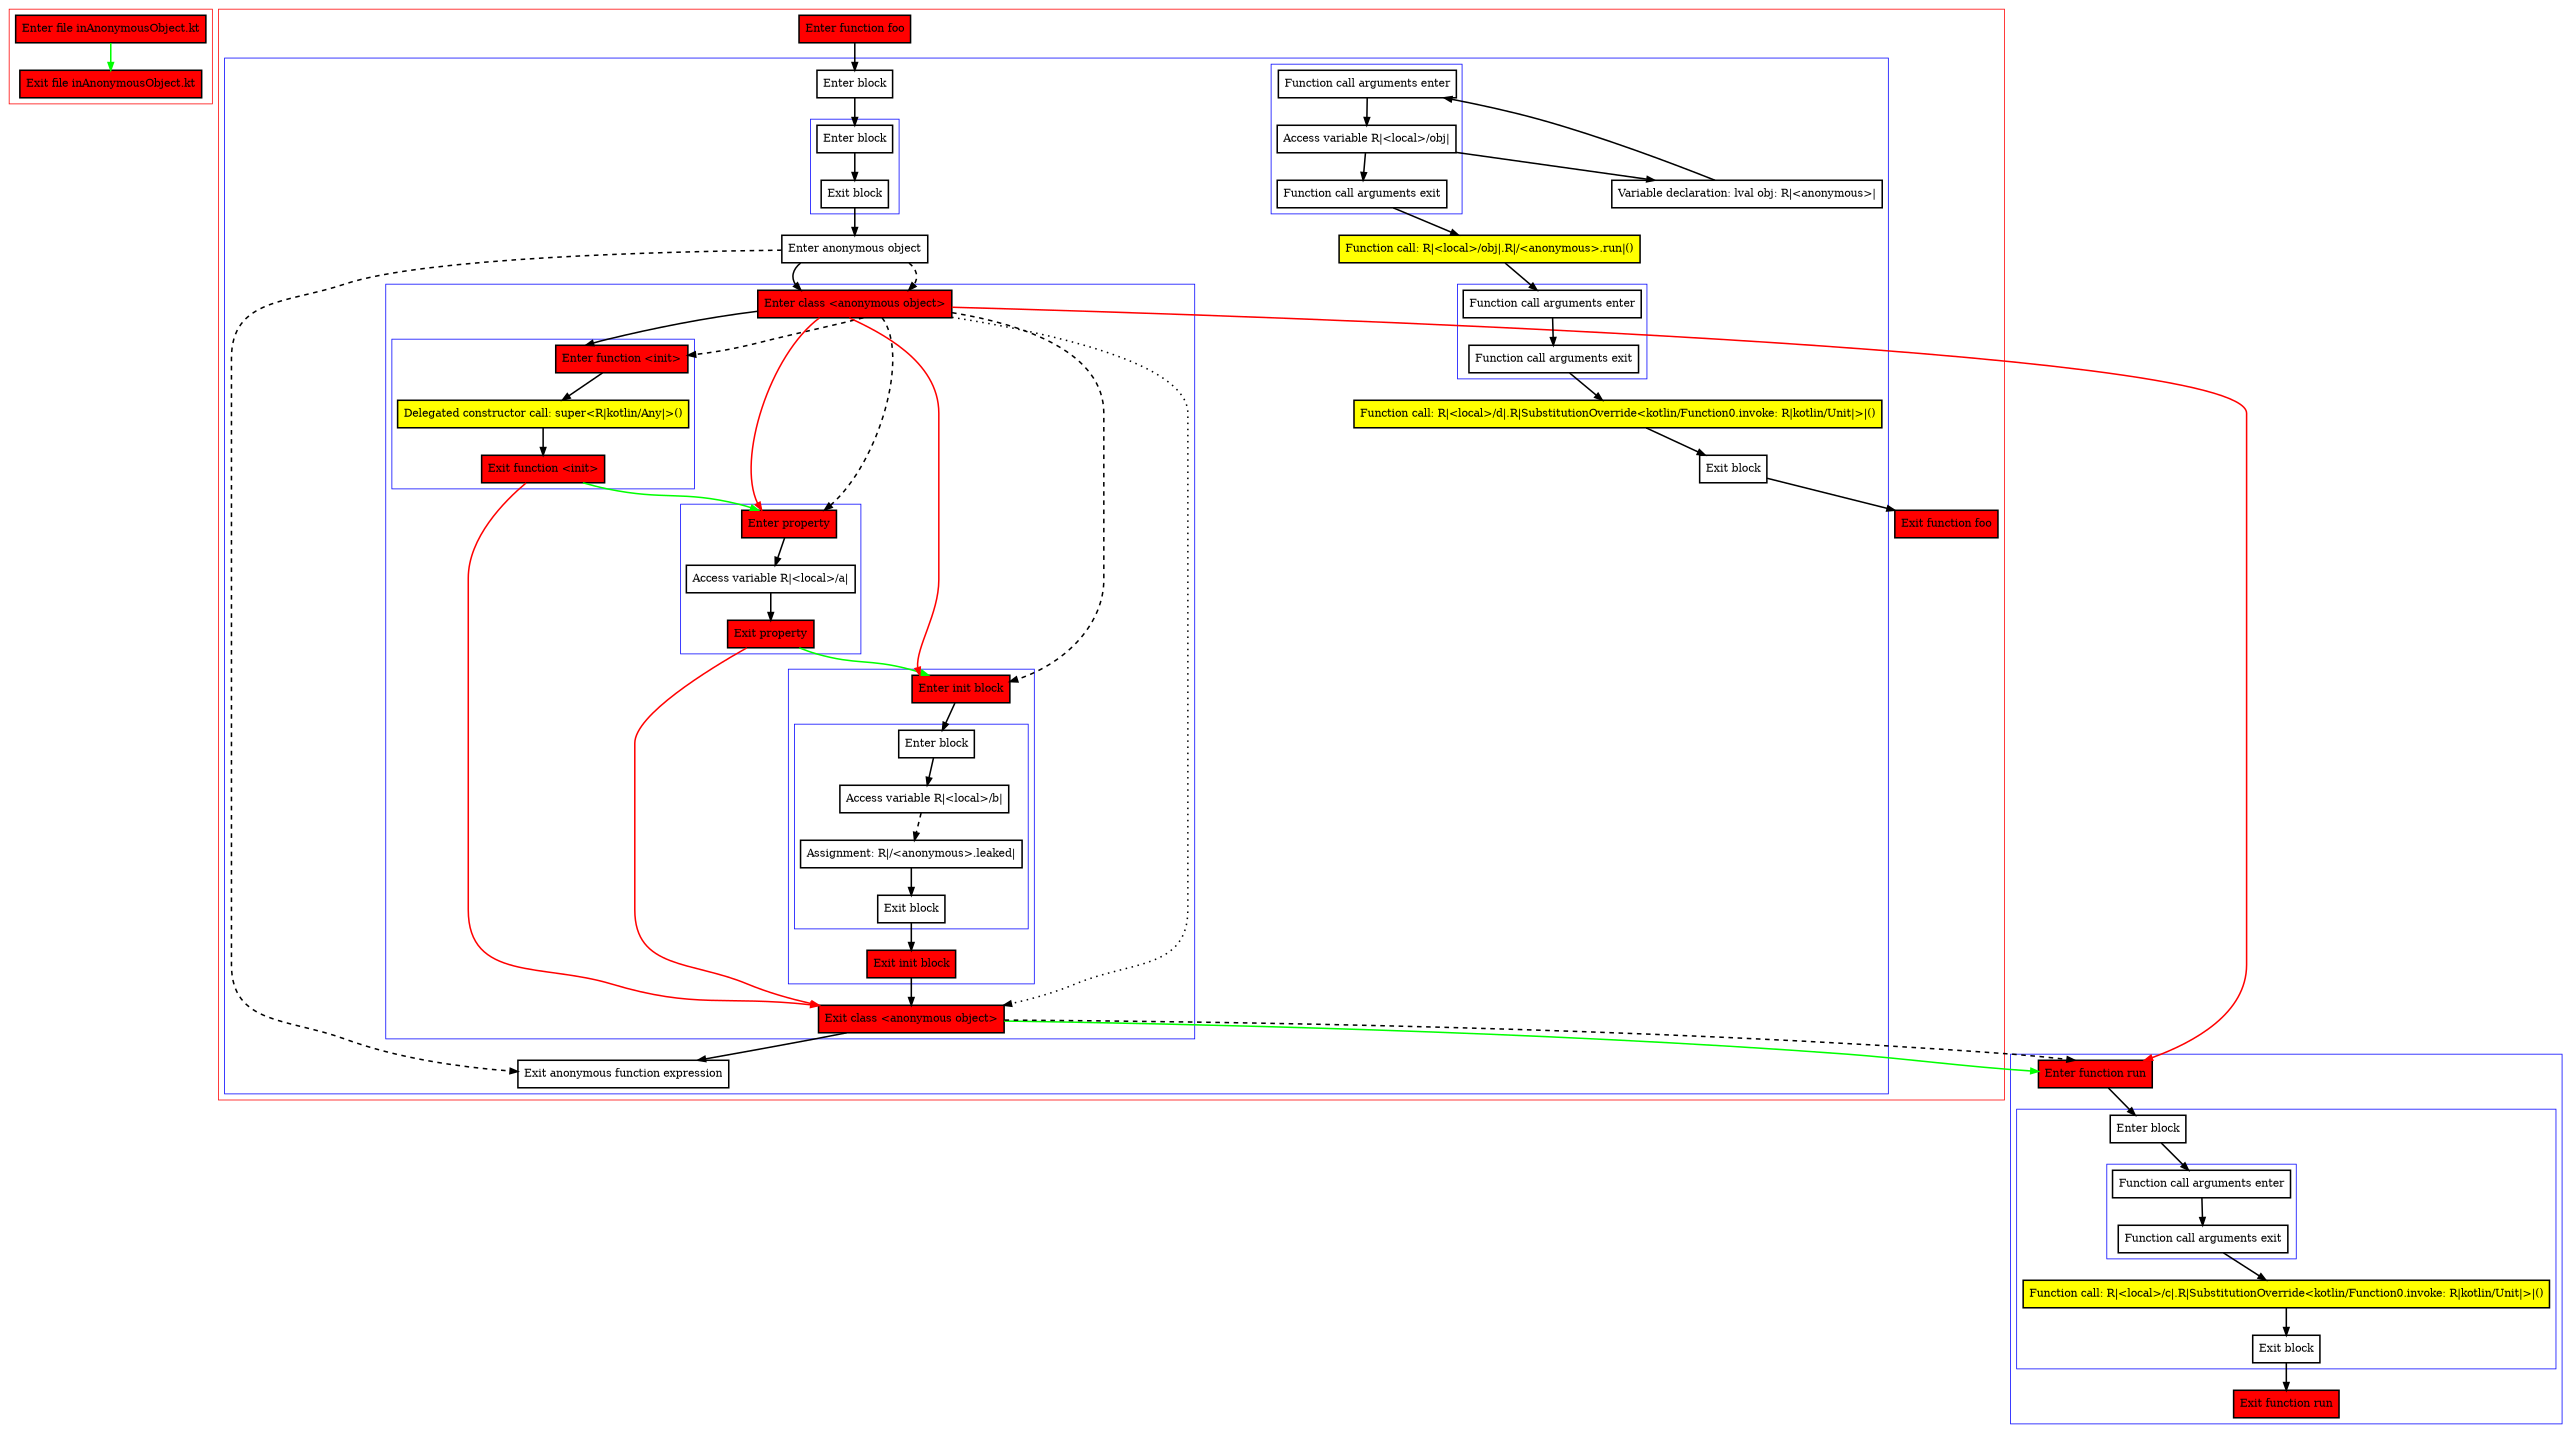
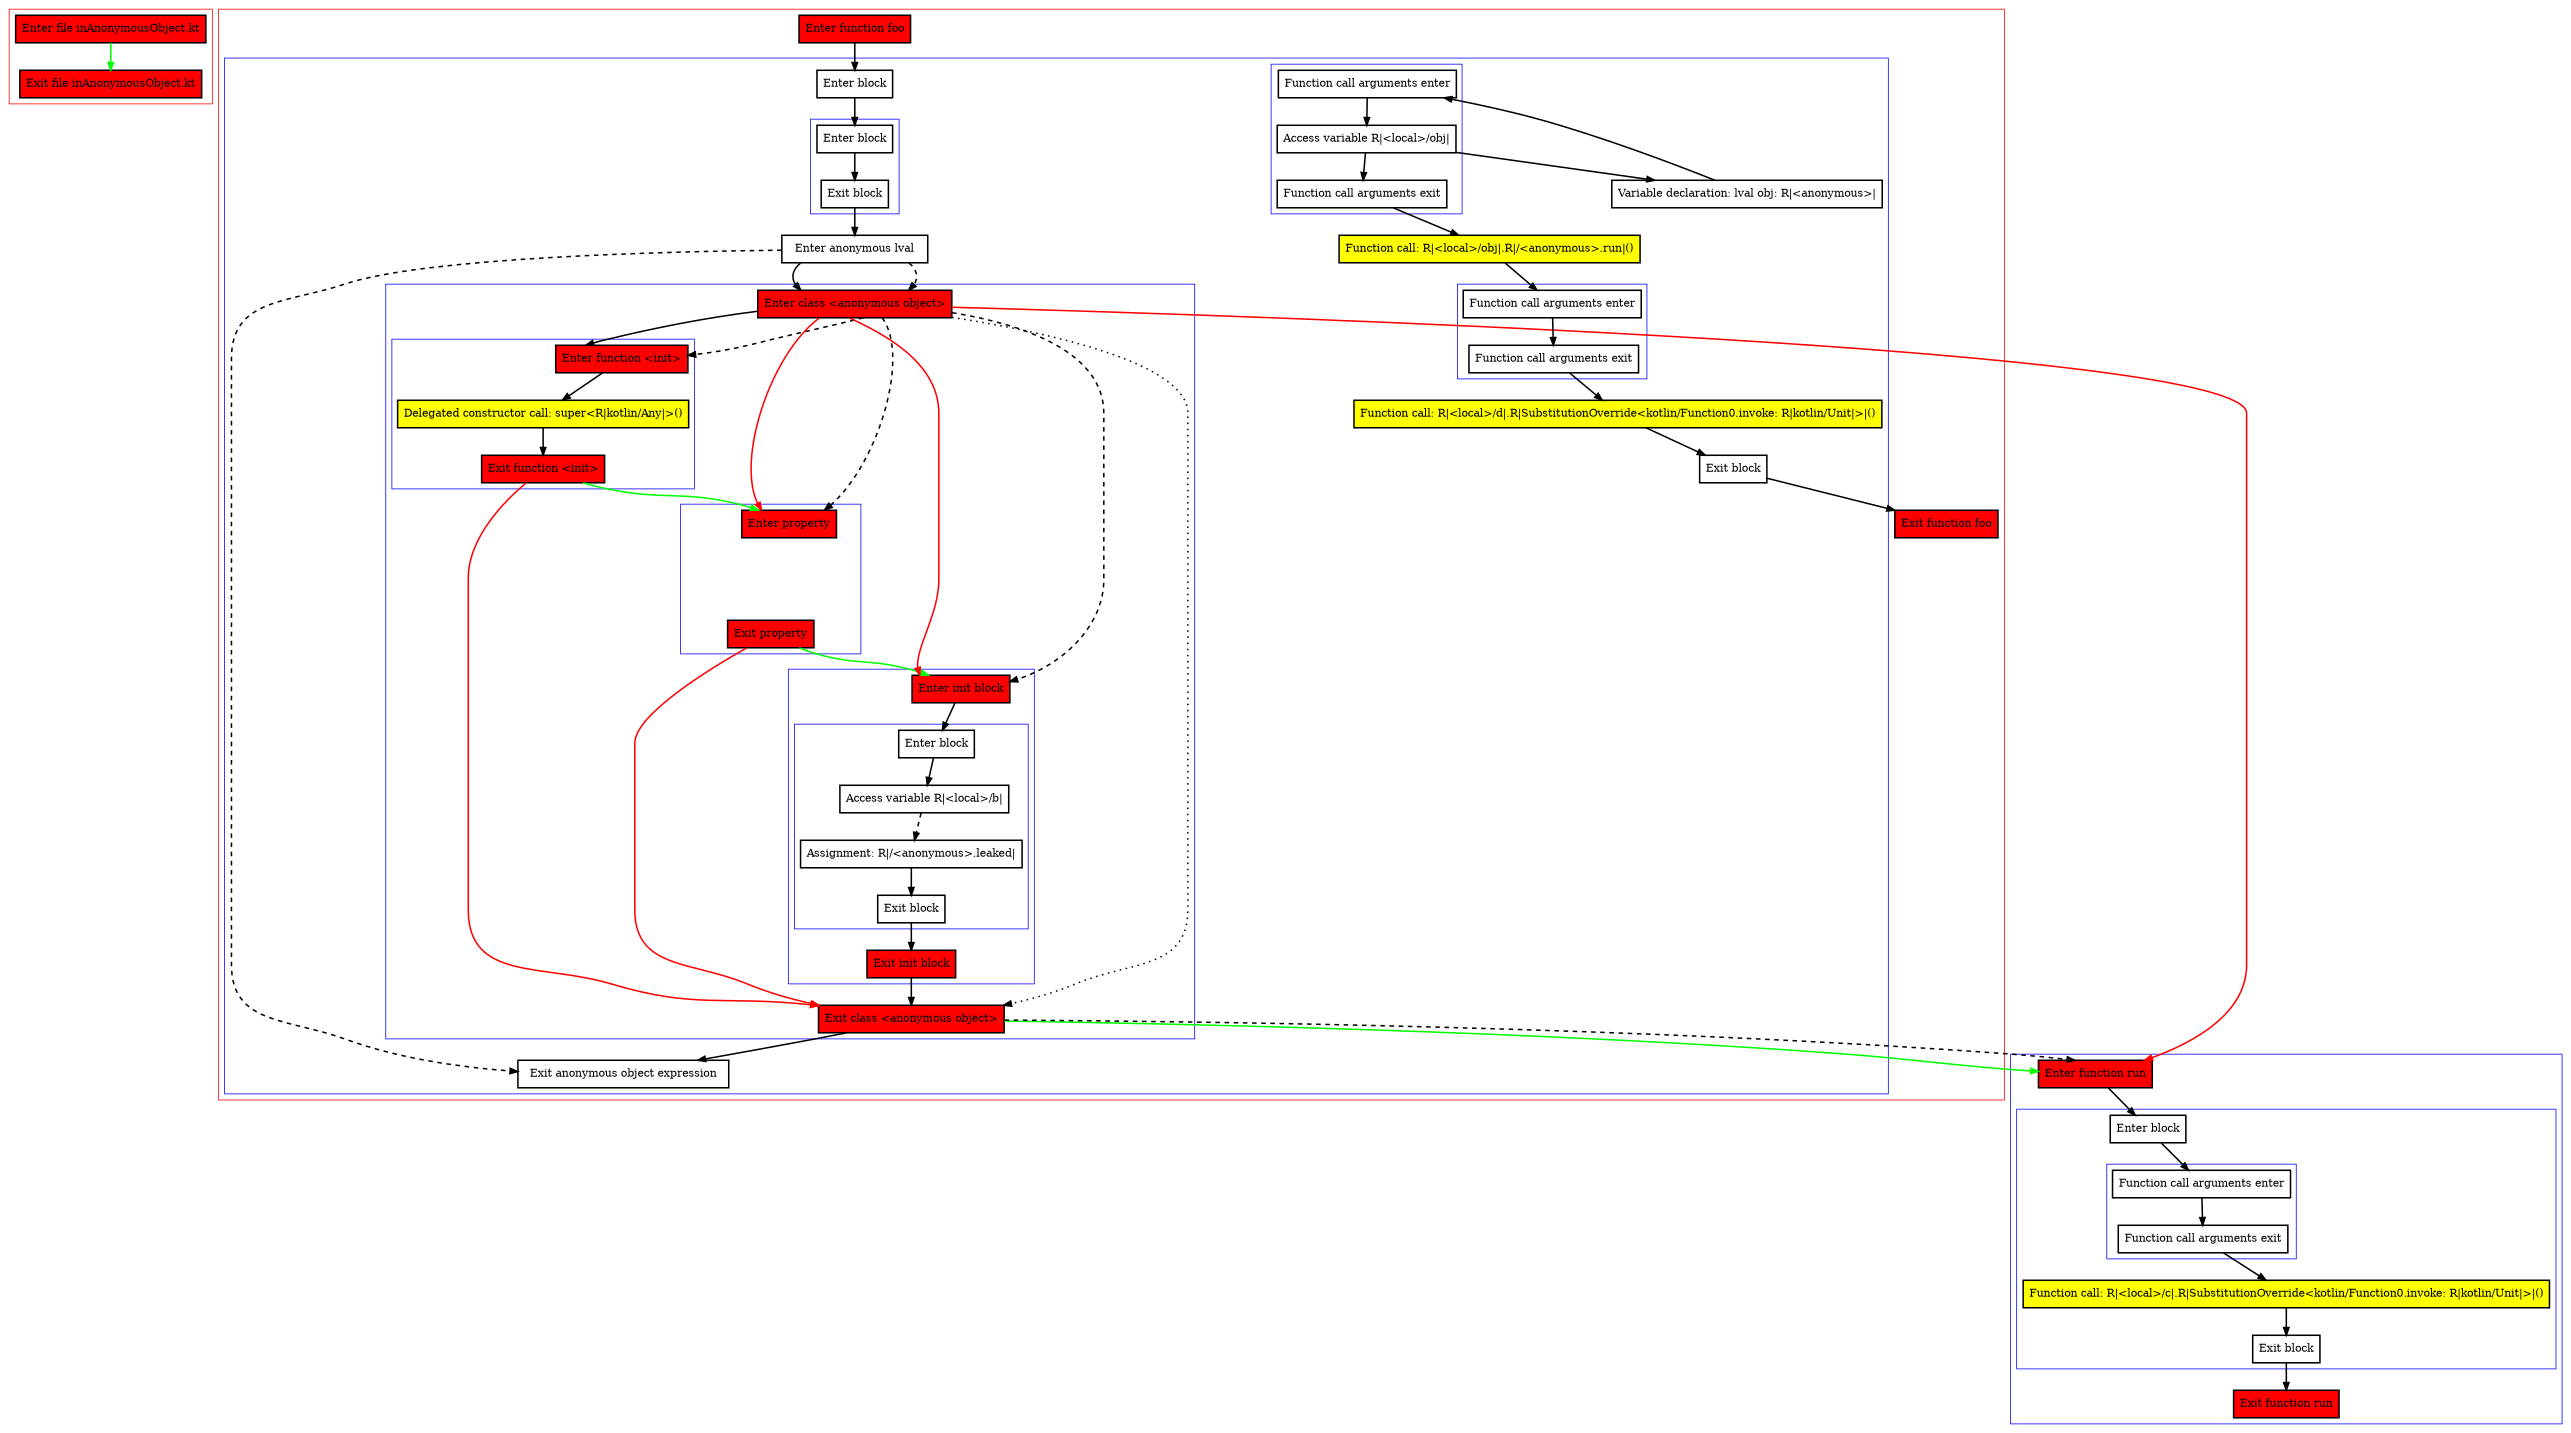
node "Enter anonymous object": label "Enter anonymous object" -> "Enter anonymous lval"
node "Access variable R|<local>/a|": removed
node "Exit anonymous function expression": label "Exit anonymous function expression" -> "Exit anonymous object expression"
